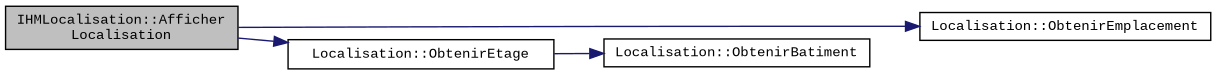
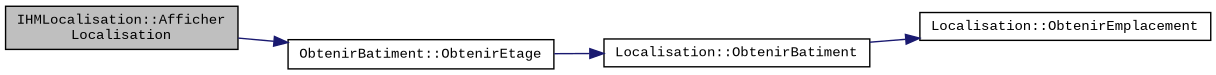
edge "IHMLocalisation::Afficher Localisation" -> "Localisation::ObtenirEmplacement": now "Localisation::ObtenirBatiment" -> "Localisation::ObtenirEmplacement"
node "Localisation::ObtenirEtage": label "Localisation::ObtenirEtage" -> "ObtenirBatiment::ObtenirEtage"
